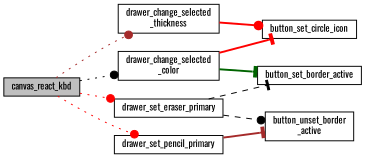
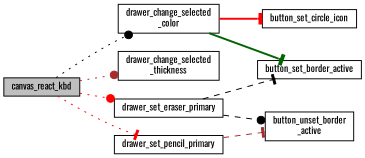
edge "drawer_change_selected _thickness" -> "button_set_circle_icon": removed
edge "canvas_react_kbd" -> "drawer_set_pencil_primary": arrowhead dot -> tee
edge "drawer_set_pencil_primary" -> "button_unset_border _active": style bold -> dashed
